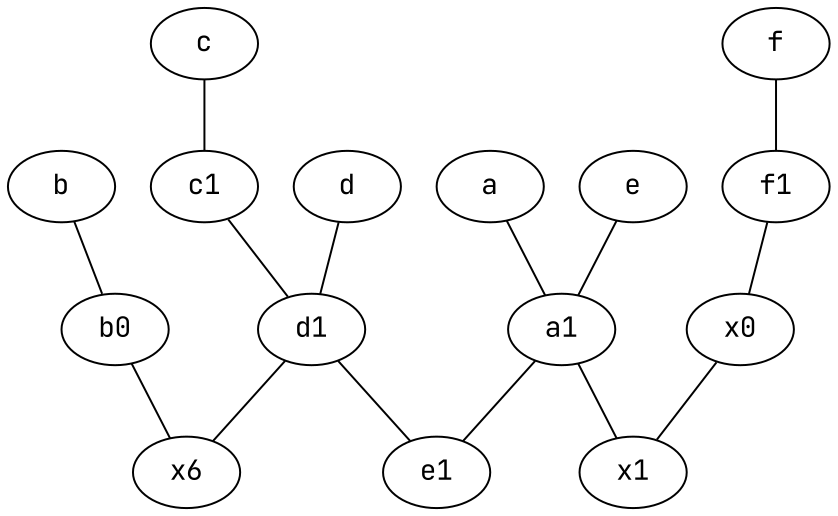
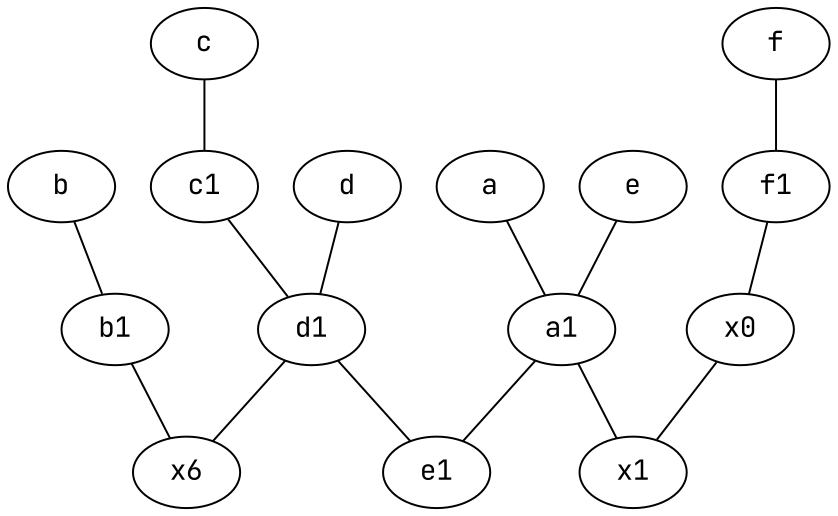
node "b0": label "b0" -> "b1"
